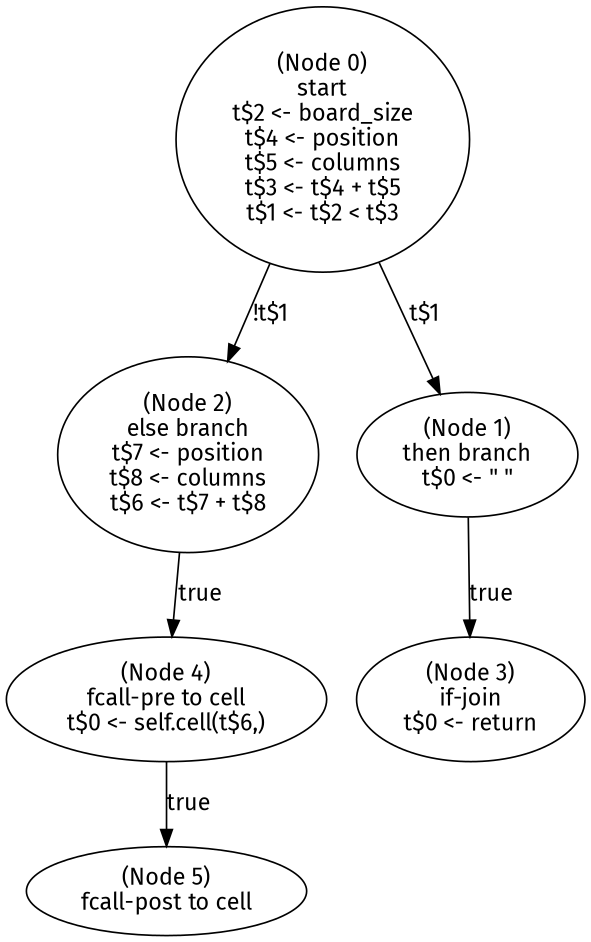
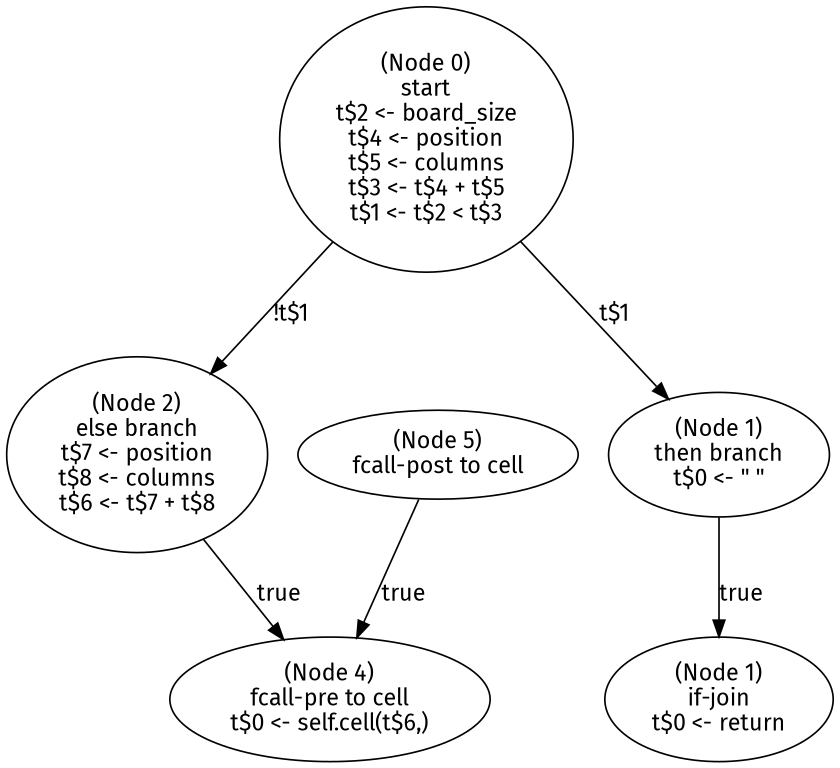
node "(Node 3) if-join t$0 <- return": label "(Node 3) if-join t$0 <- return" -> "(Node 1) if-join t$0 <- return"
edge "(Node 4) fcall-pre to cell t$0 <- self.cell(t$6,)" -> "(Node 5) fcall-post to cell": reversed
